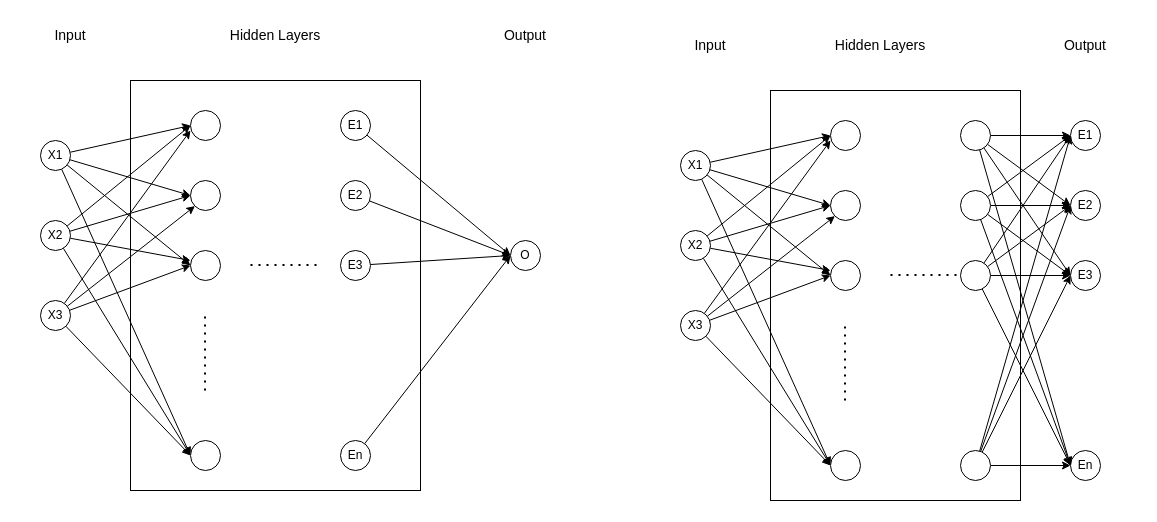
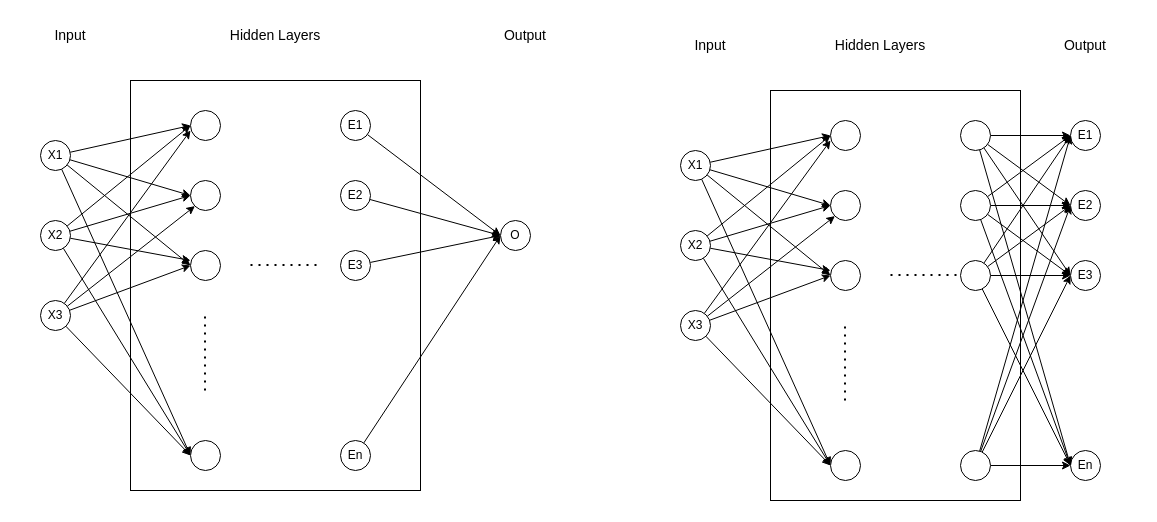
node "O": moved (526, 256) -> (516, 236)
